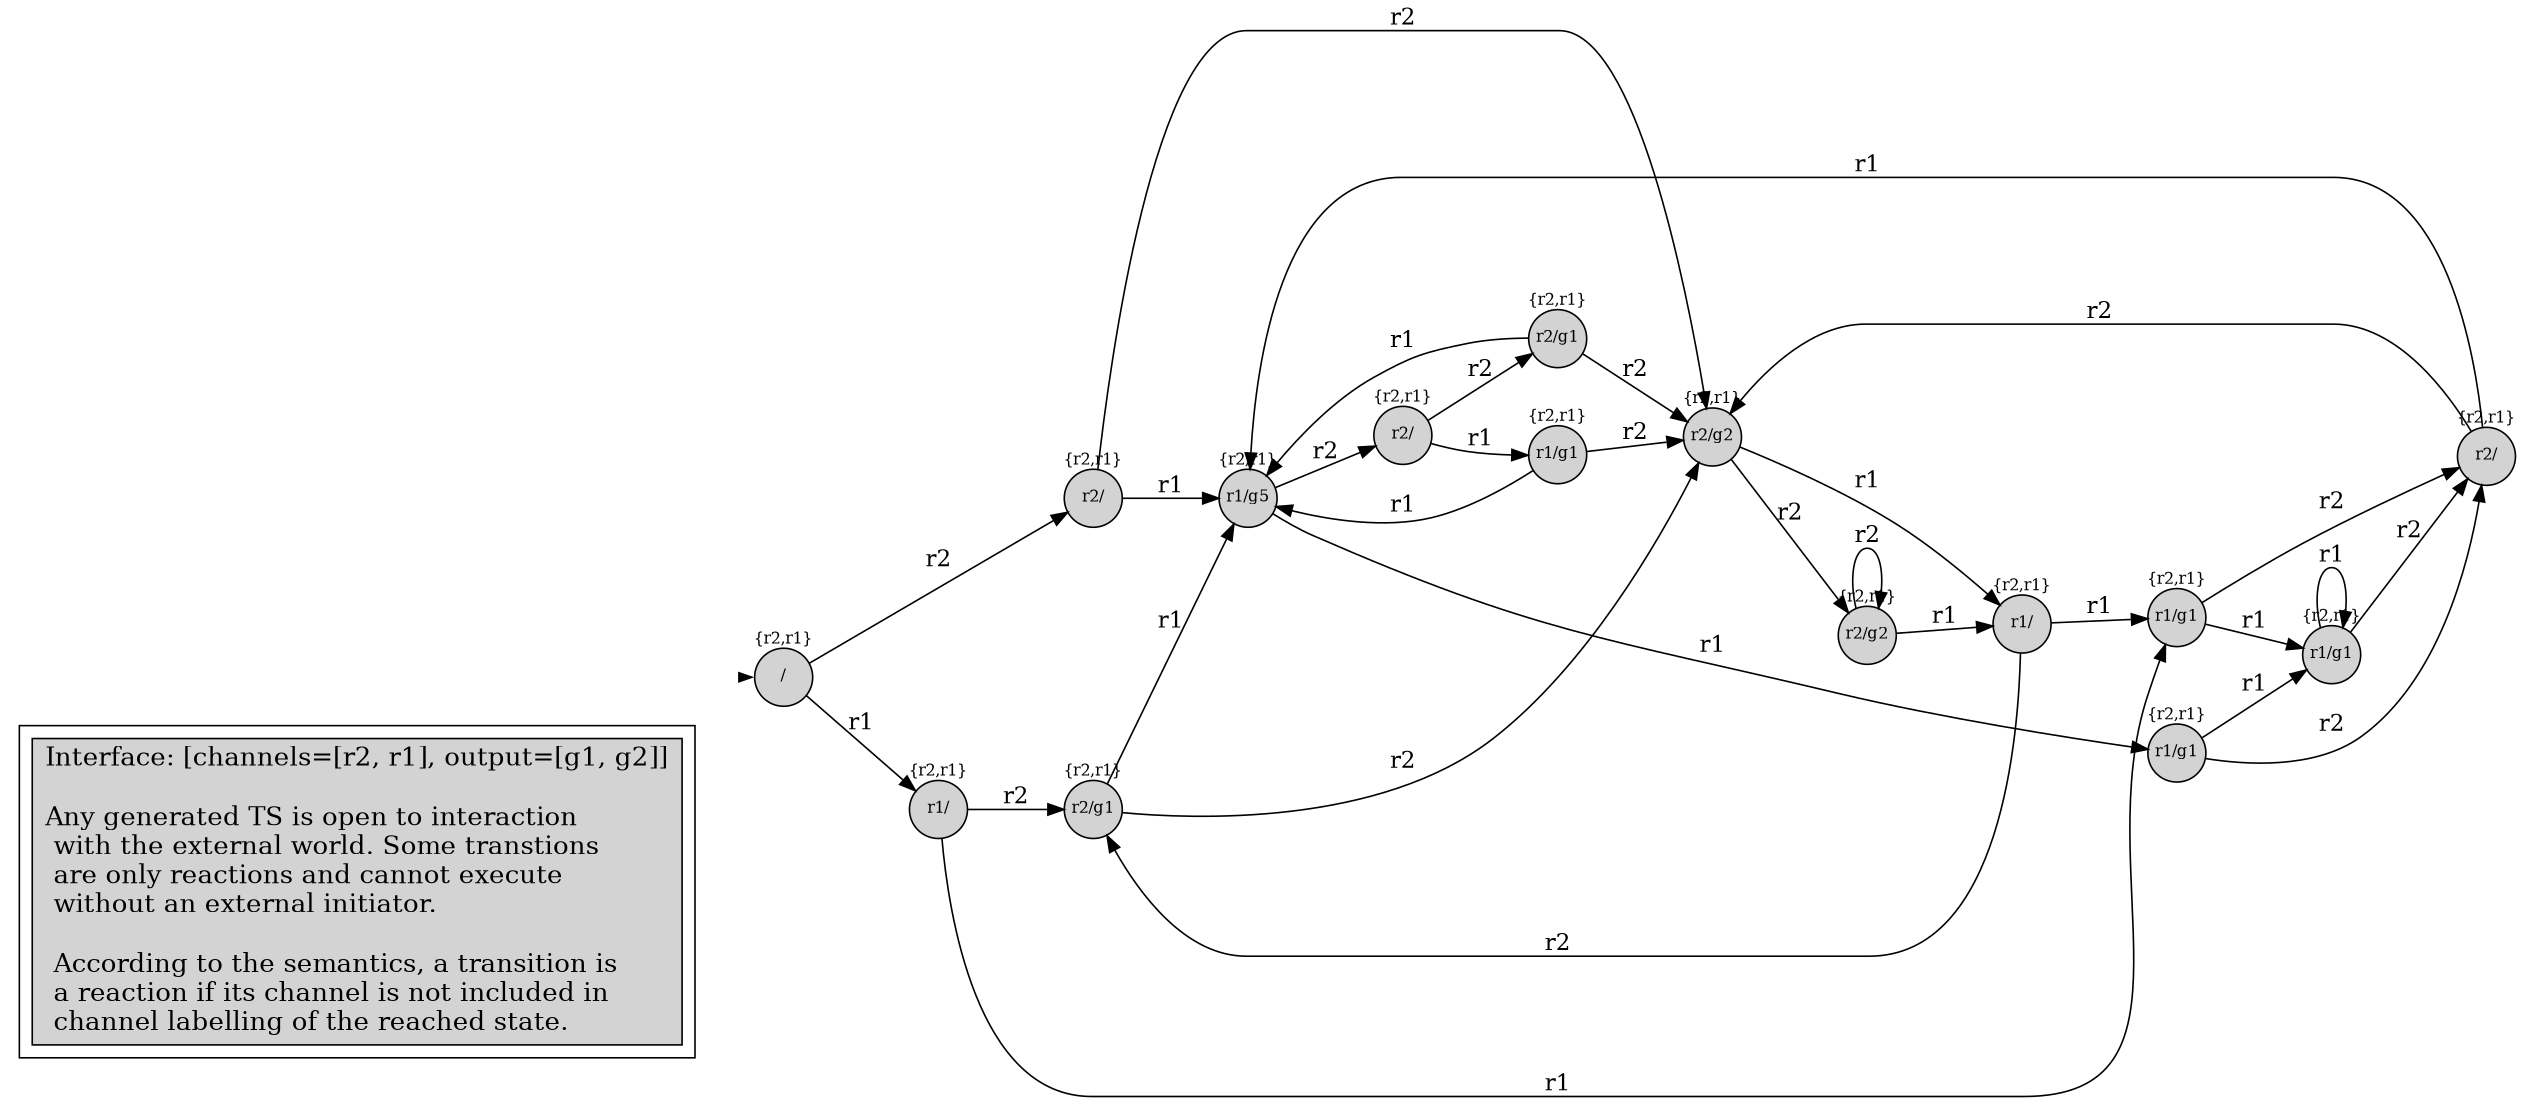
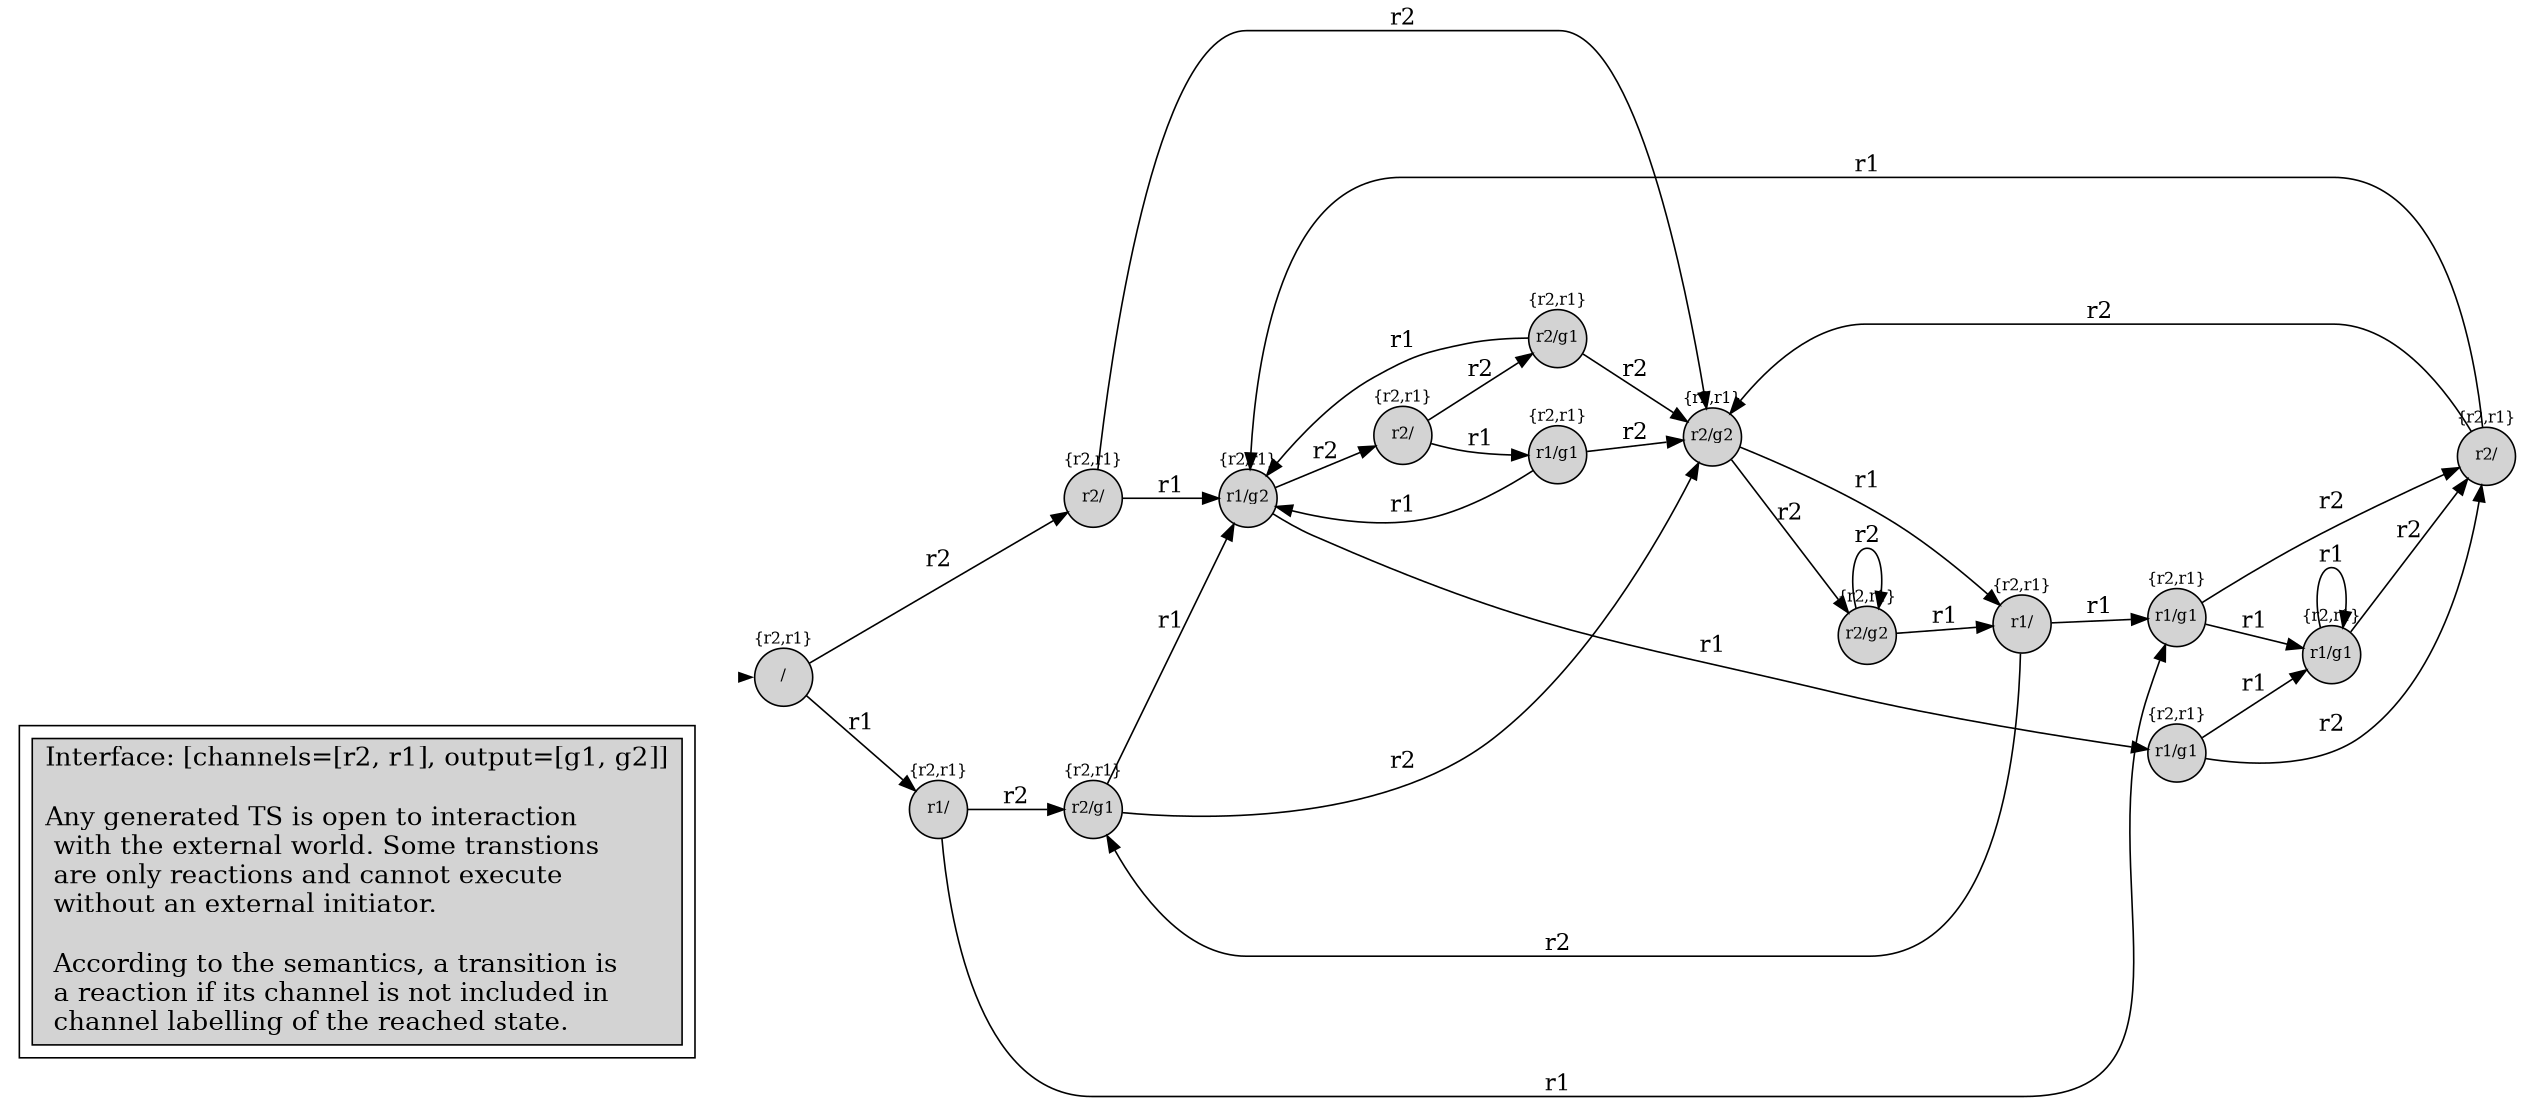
node "{r2,r1} r1/g5": label "{r2,r1} r1/g5" -> "{r2,r1} r1/g2"
